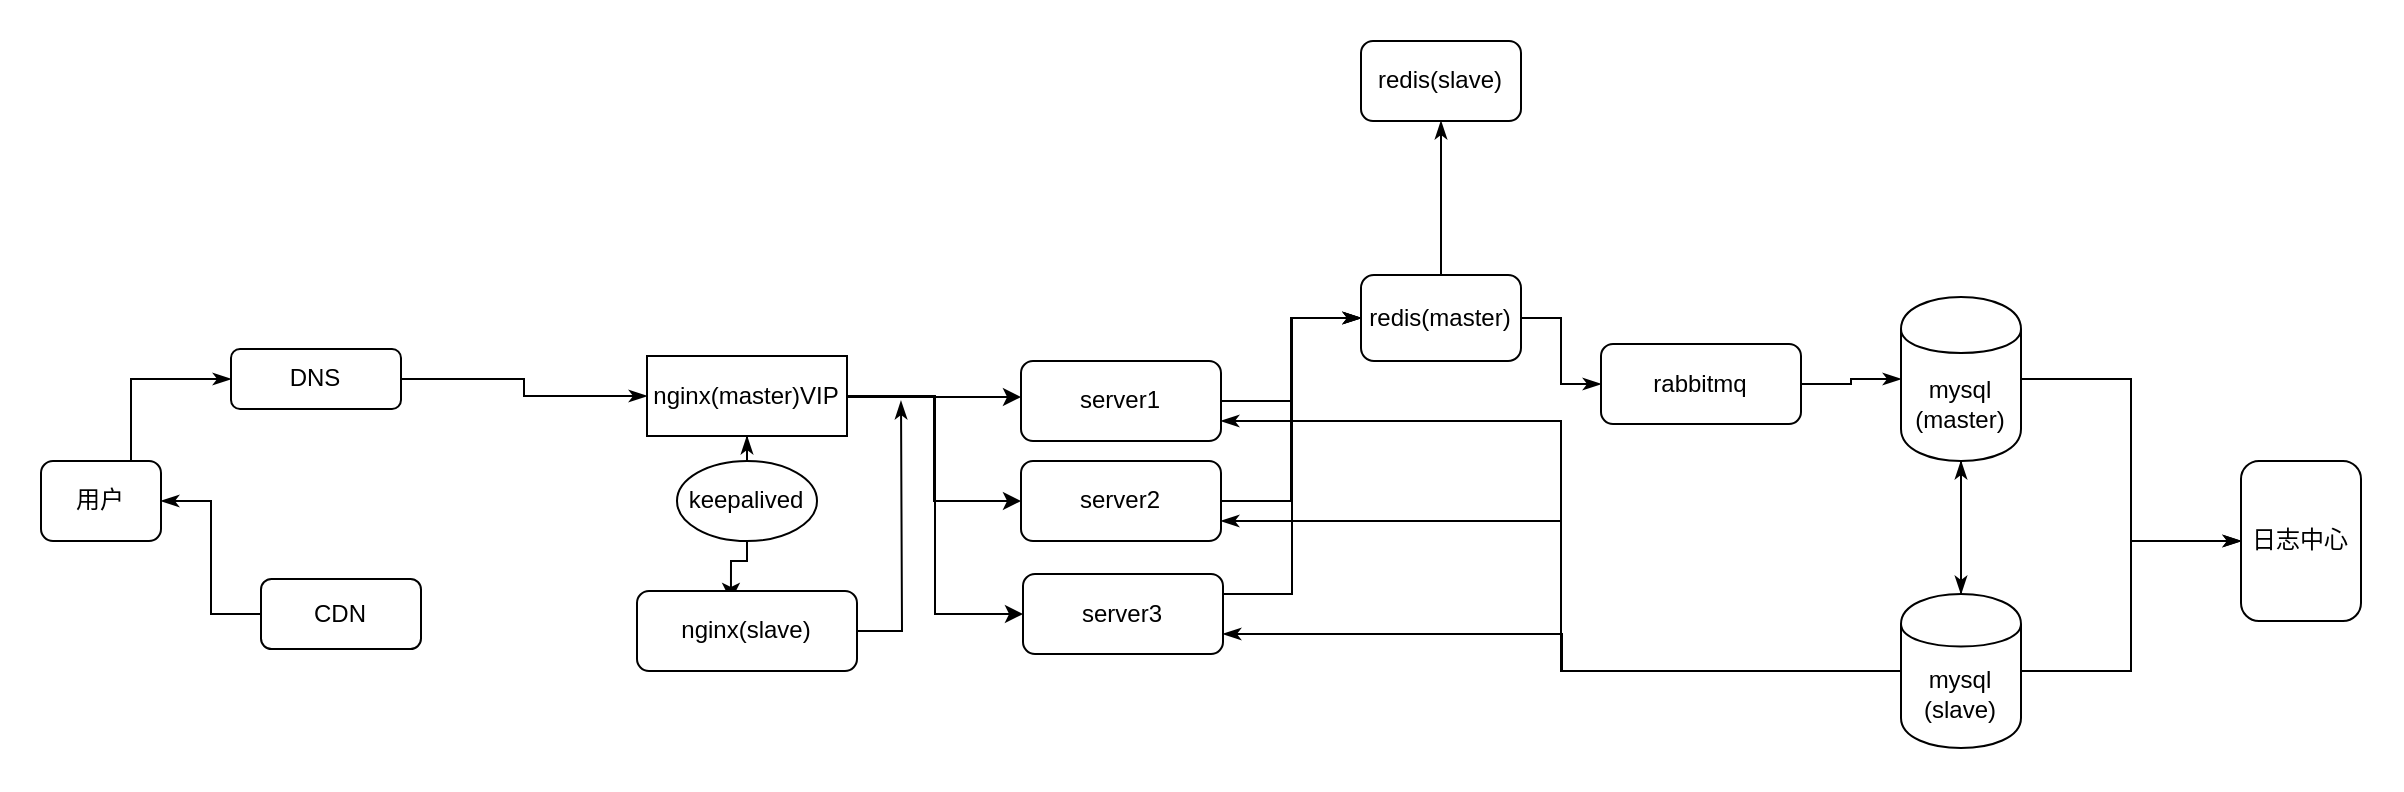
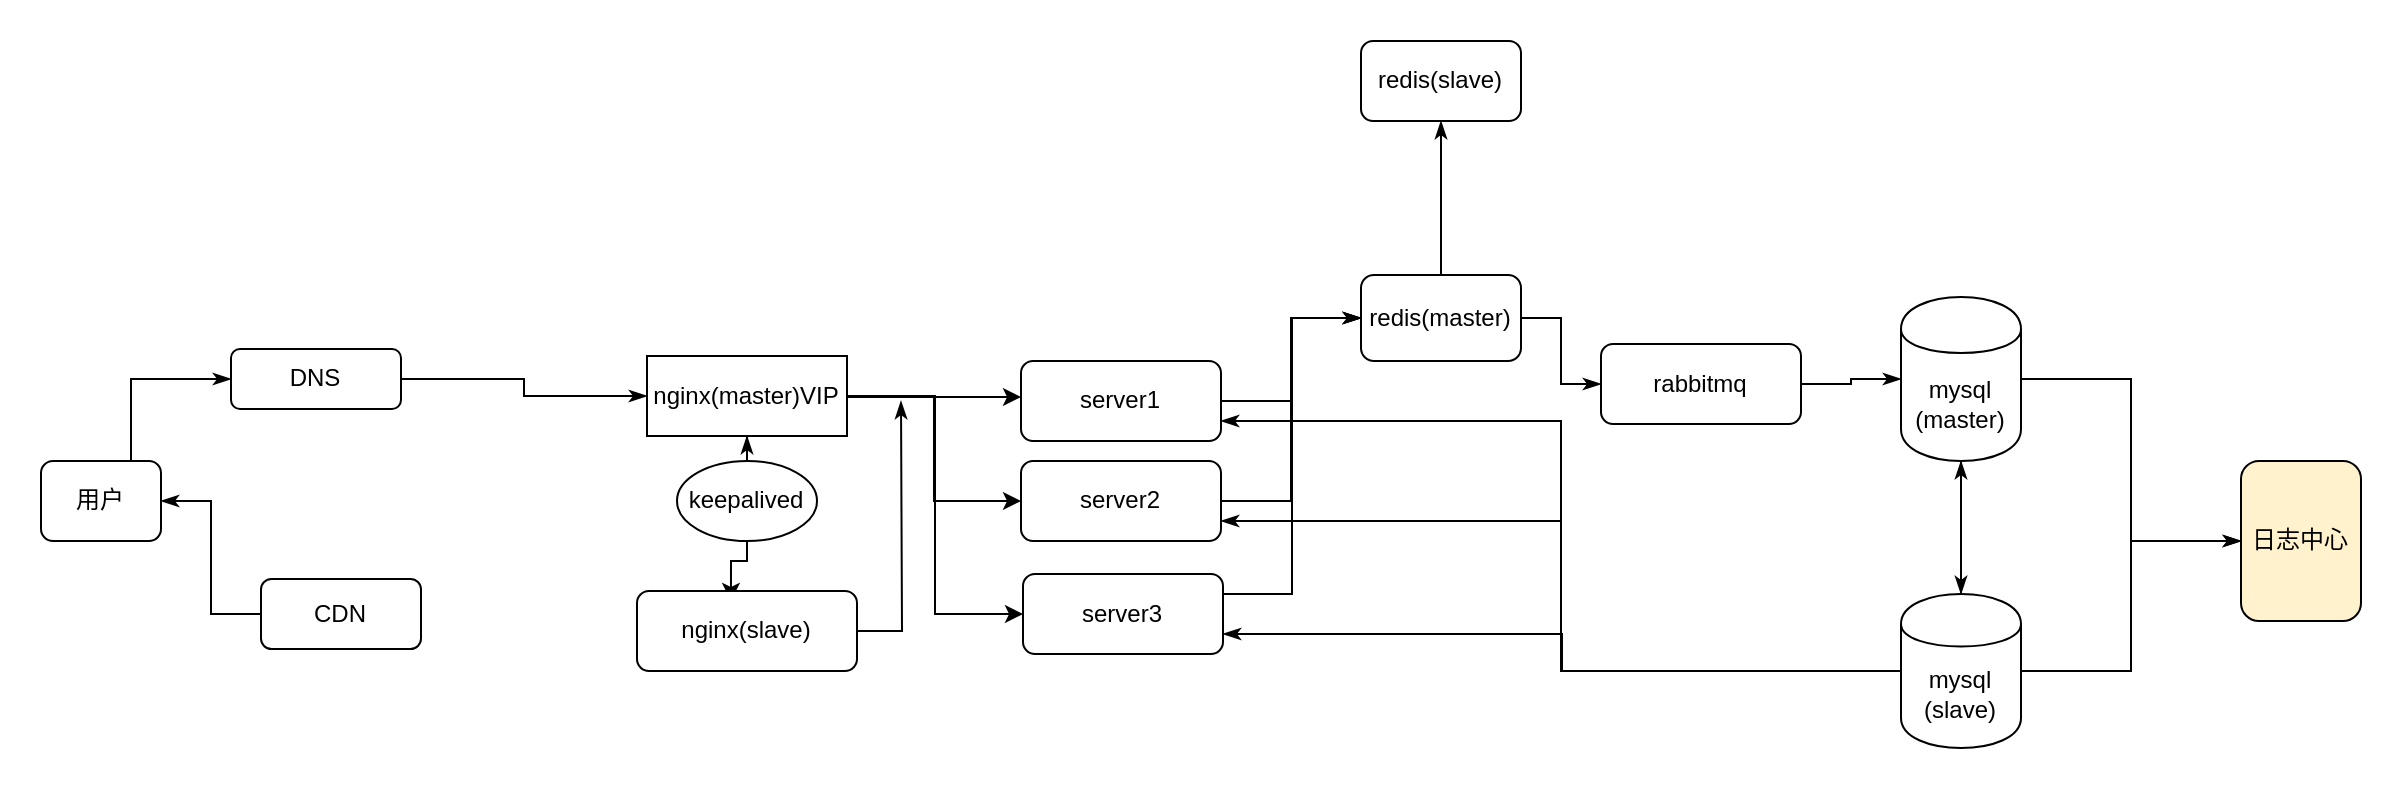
node "日志中心": fillcolor #ffffff -> #fff2cc
